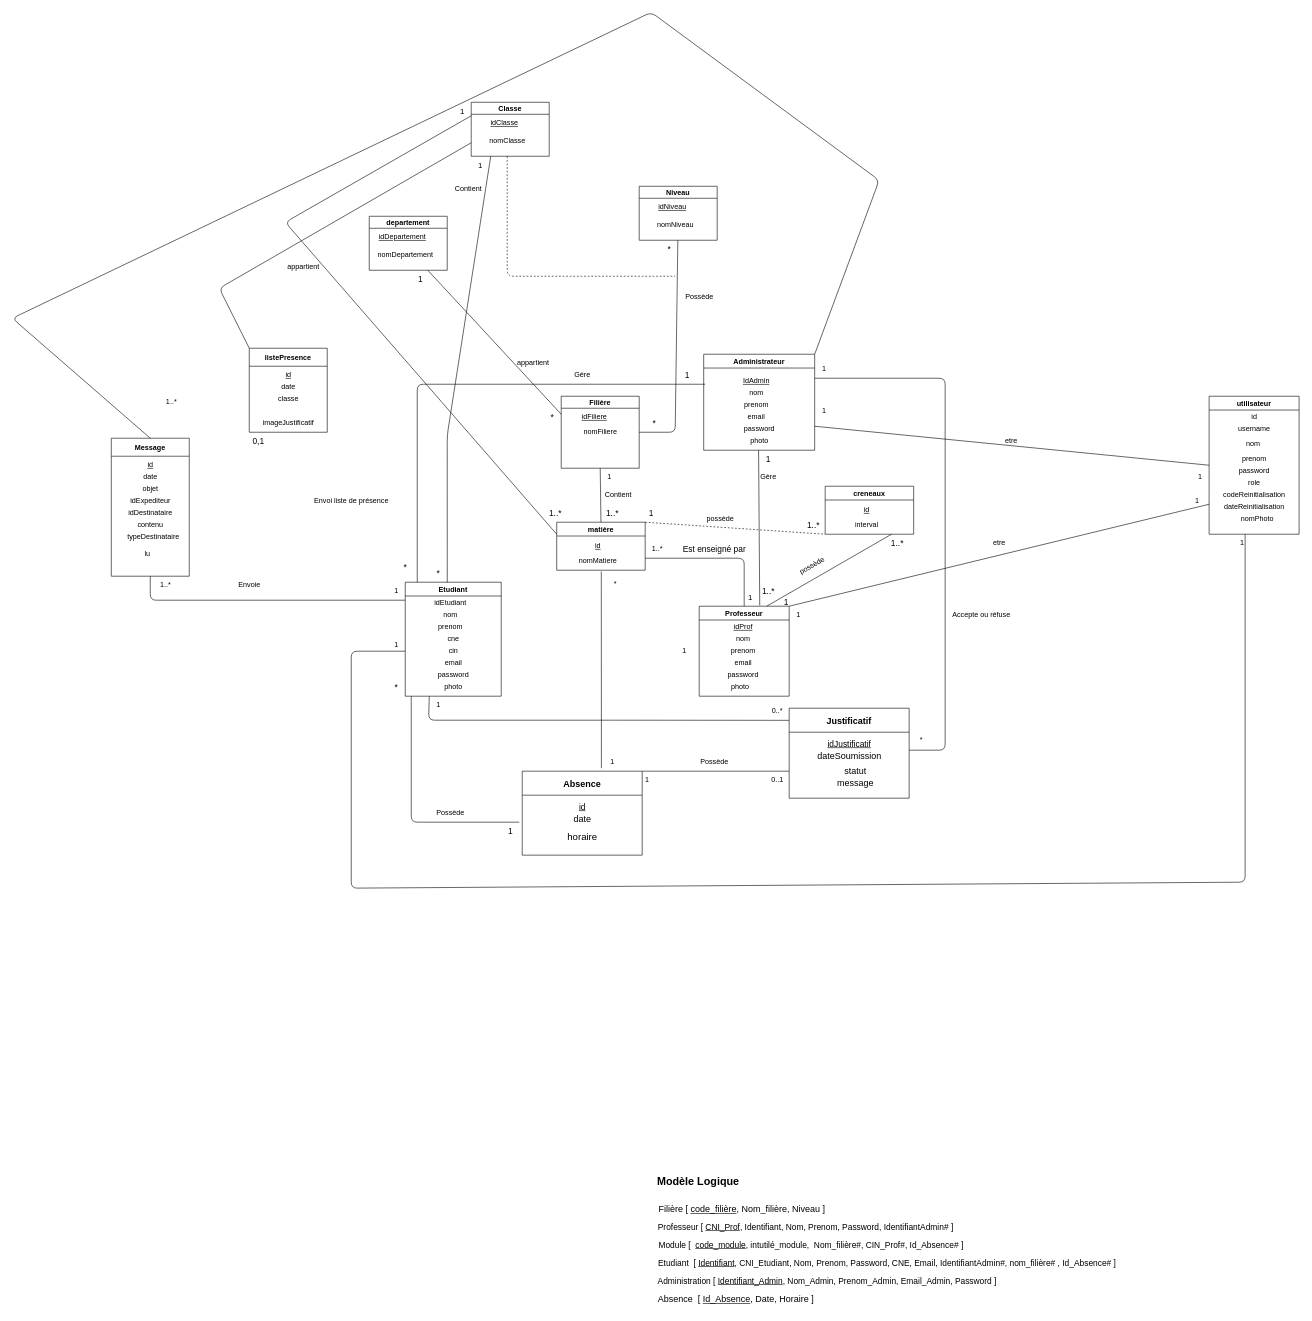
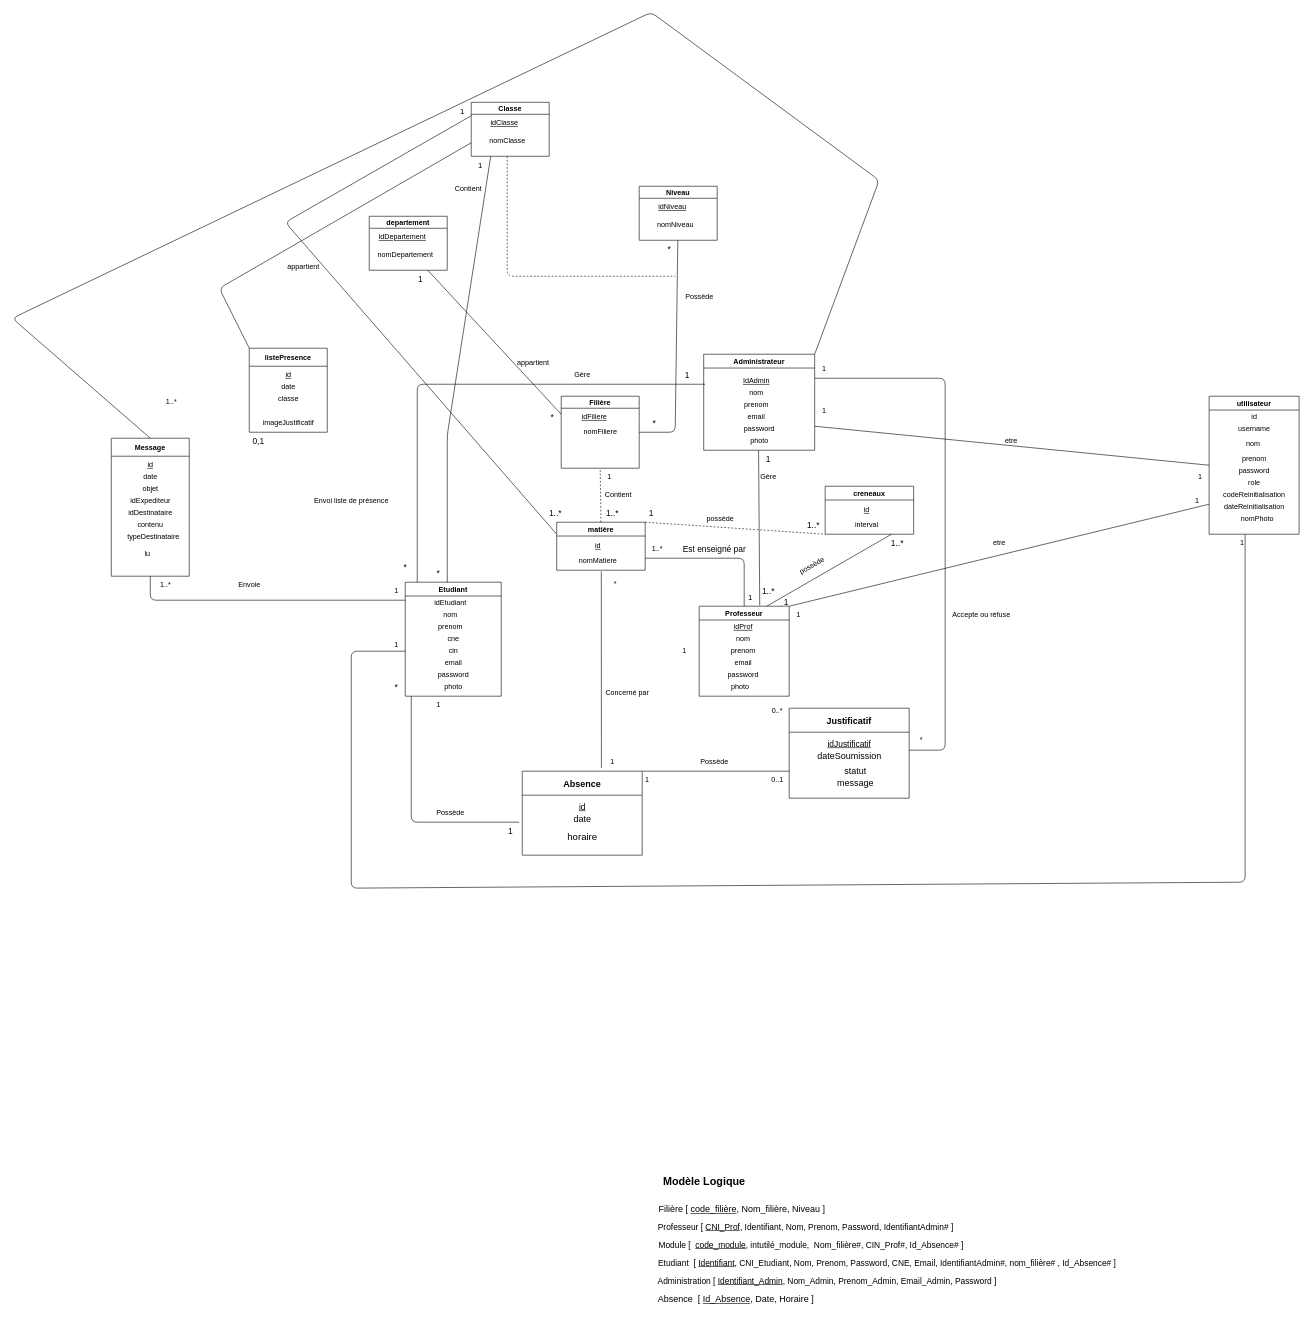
edge "Filière" -- "matière": style solid -> dashed
node "Concerné par": added
edge "Etudiant" -- "Justificatif": removed
node "Modèle Logique": moved (698, 1182) -> (704, 1182)
